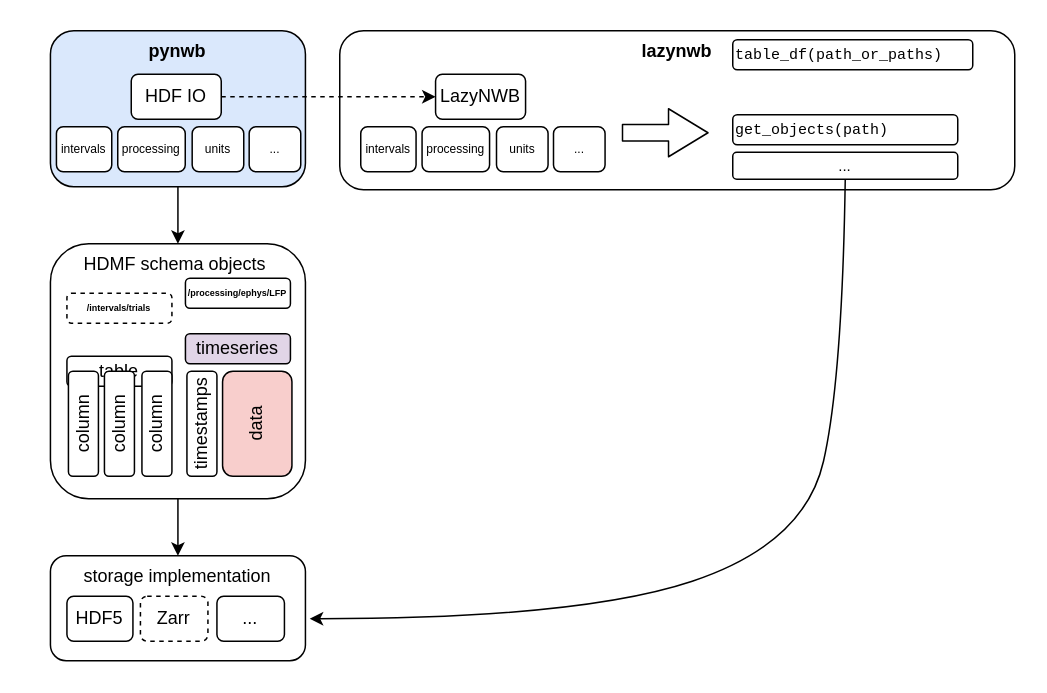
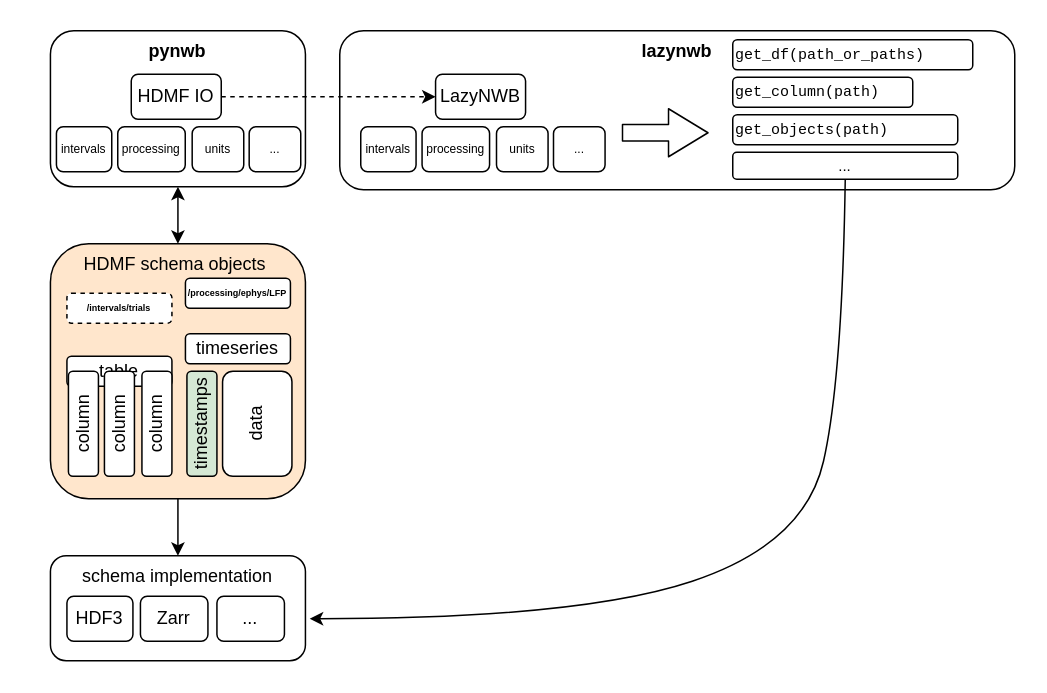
node "pynwb": fillcolor #dae8fc -> #ffffff
node "table_df(path_or_paths)": label "table_df(path_or_paths)" -> "get_df(path_or_paths)"
node "get_column(path)": added
node "HDF IO": label "HDF IO" -> "HDMF IO"
edge "pynwb" -> "HDMF schema objects": arrowhead none -> classic
node "timeseries": fillcolor #e1d5e7 -> #ffffff
node "HDMF schema objects": fillcolor #ffffff -> #ffe6cc
node "timestamps": fillcolor #ffffff -> #d5e8d4
node "data": fillcolor #f8cecc -> #ffffff
node "storage implementation": label "storage implementation" -> "schema implementation"
node "HDF5": label "HDF5" -> "HDF3"
node "Zarr": style dashed -> solid
